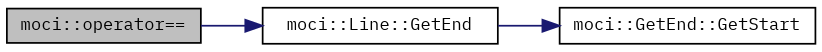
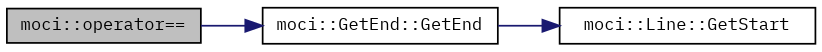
node "moci::Line::GetEnd": label "moci::Line::GetEnd" -> "moci::GetEnd::GetEnd"
node "moci::GetEnd::GetStart": label "moci::GetEnd::GetStart" -> "moci::Line::GetStart"
